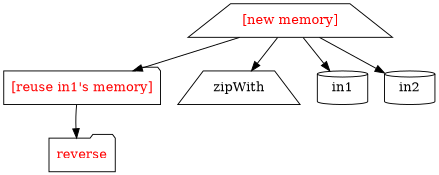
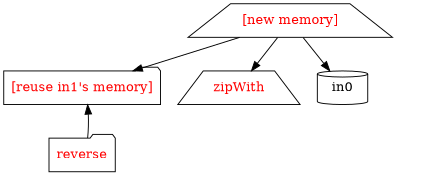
node "zipWith": fontcolor black -> red
node "in1": label "in1" -> "in0"
node "in2": removed
edge "[reuse in1's memory]" -> "reverse": reversed
